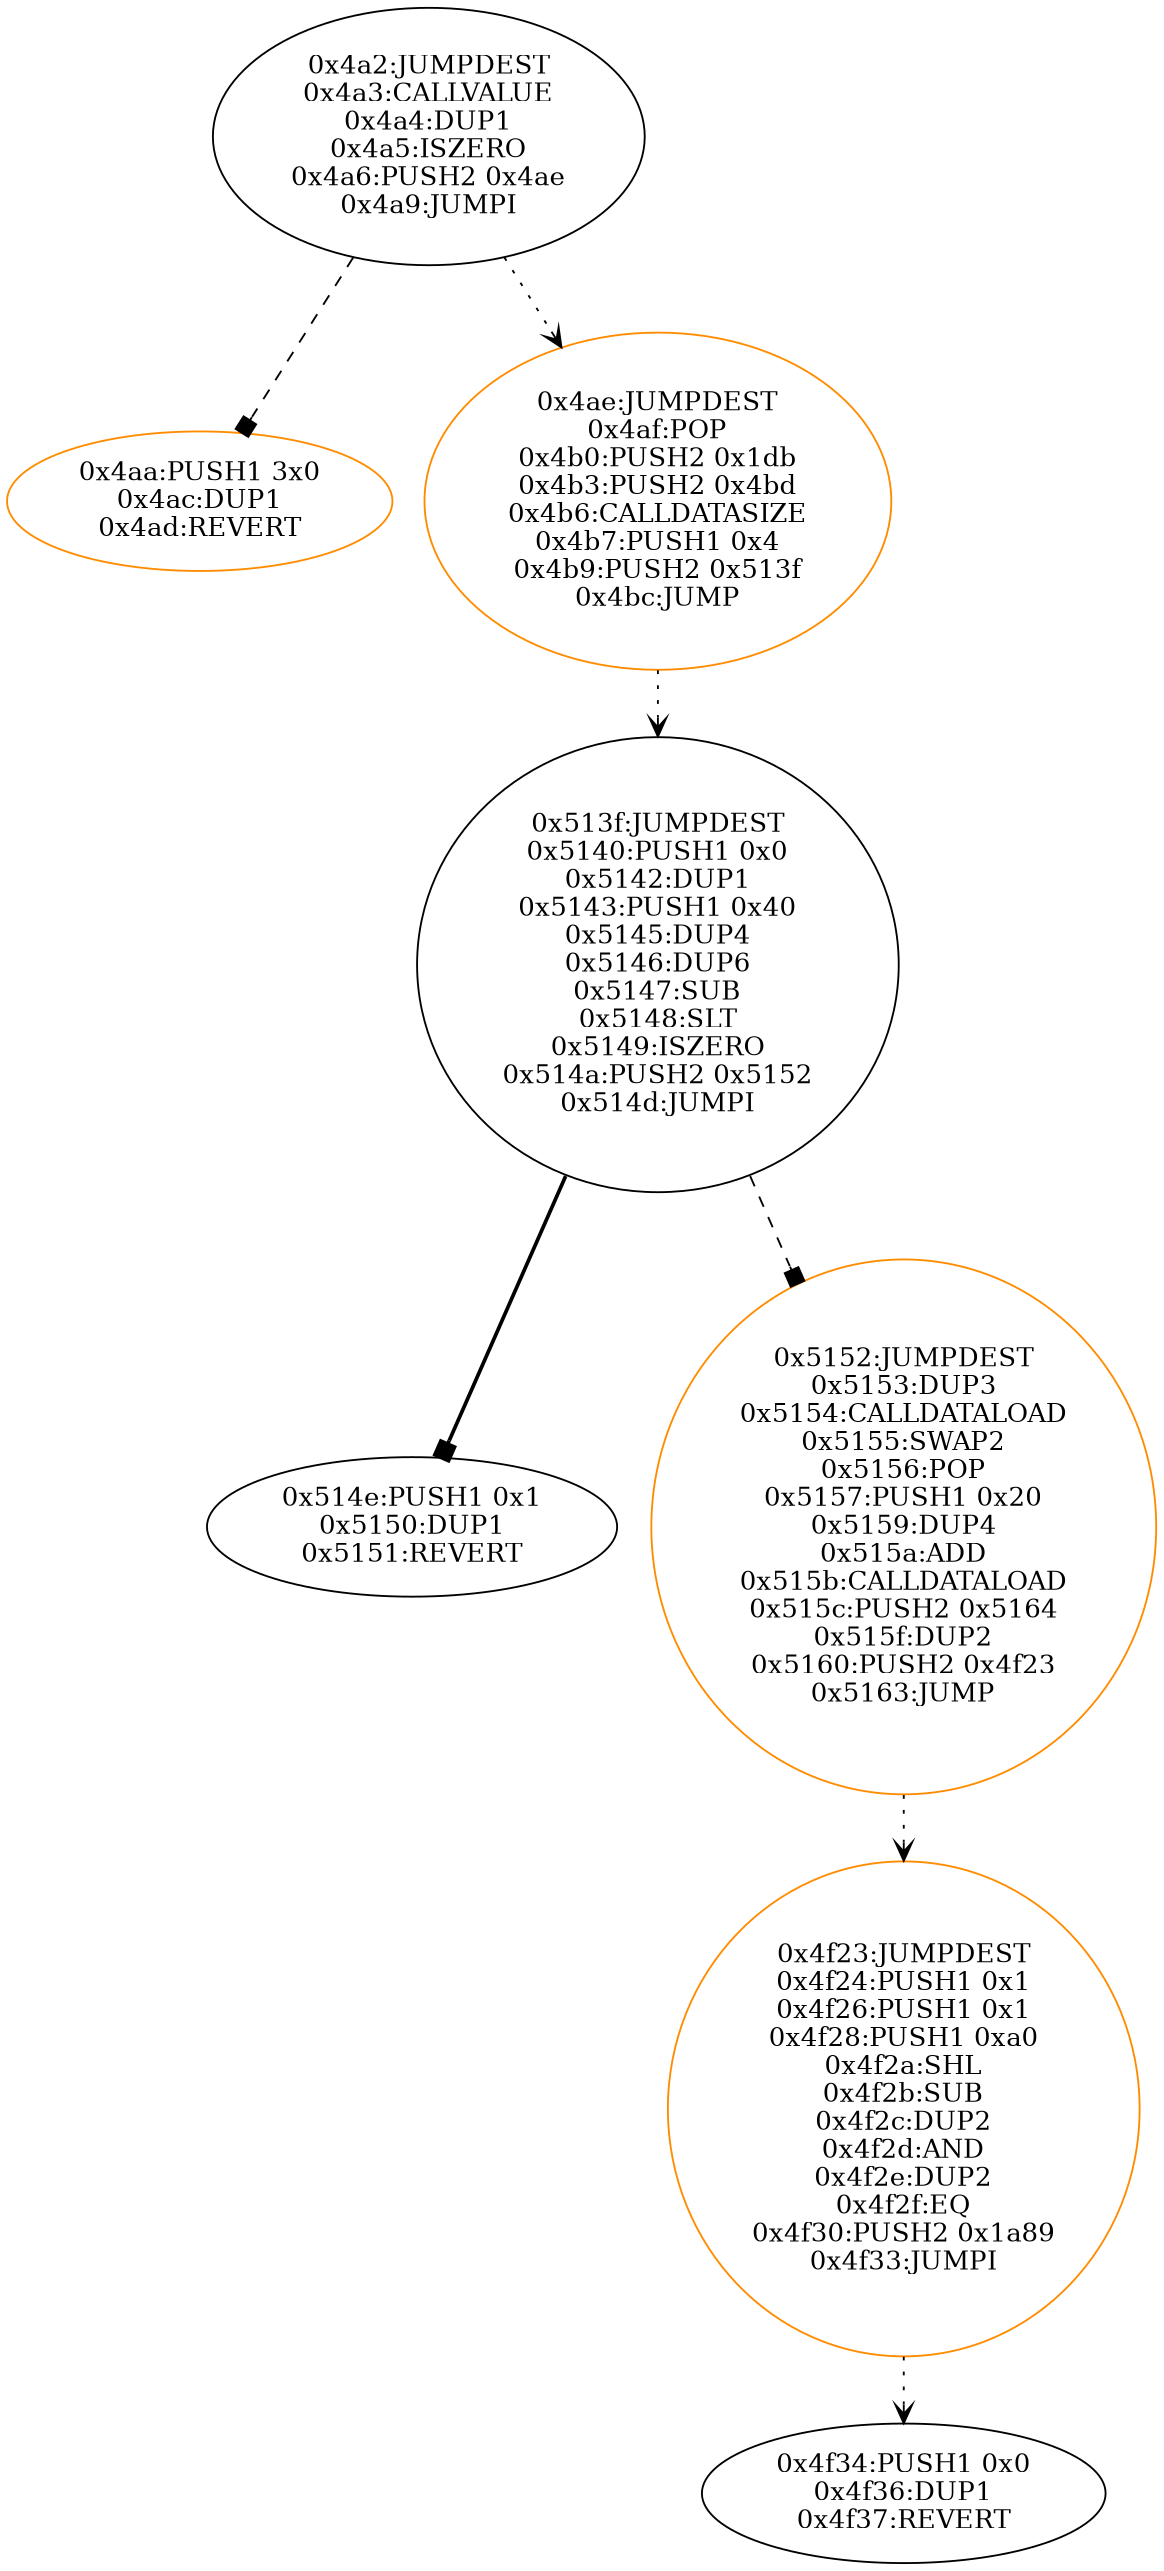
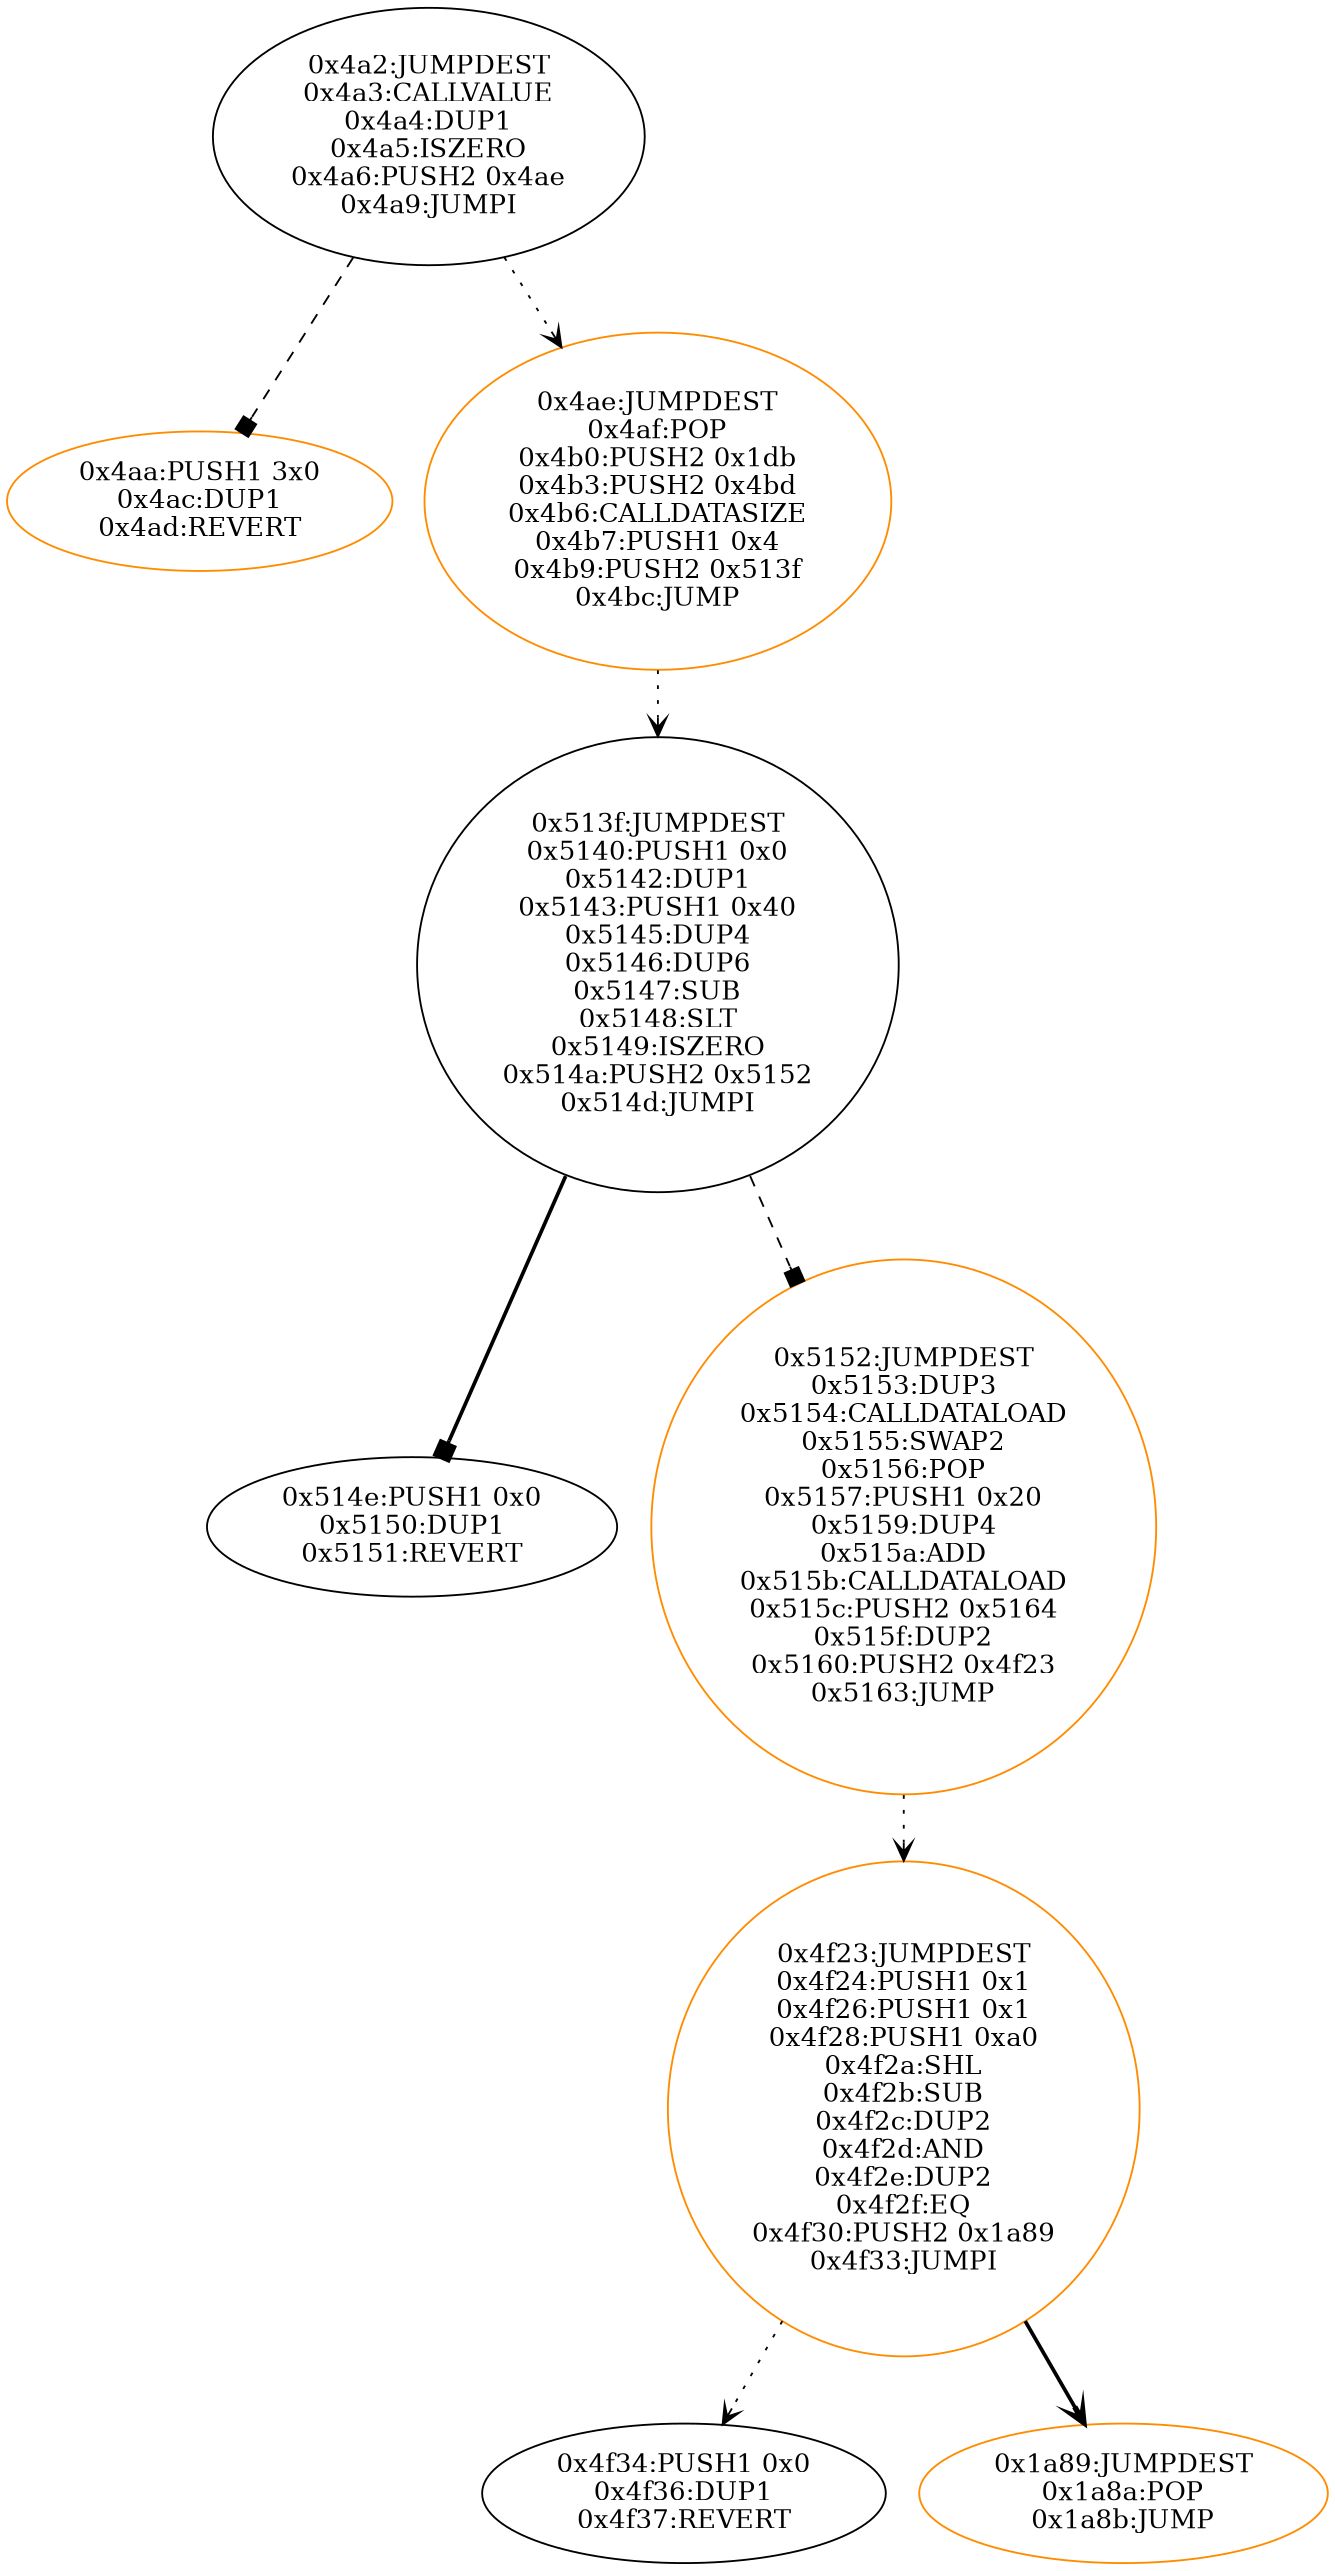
node "0x514e:PUSH1 0x1 0x5150:DUP1 0x5151:REVERT": label "0x514e:PUSH1 0x1 0x5150:DUP1 0x5151:REVERT" -> "0x514e:PUSH1 0x0 0x5150:DUP1 0x5151:REVERT"
node "0x1a89:JUMPDEST 0x1a8a:POP 0x1a8b:JUMP": added
